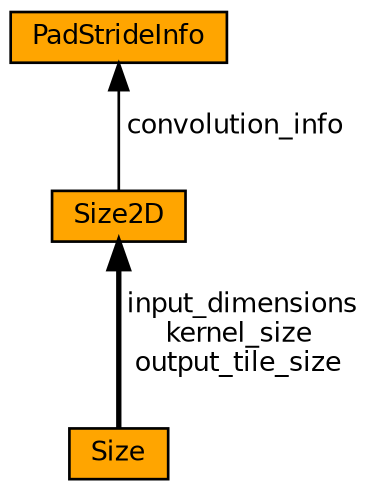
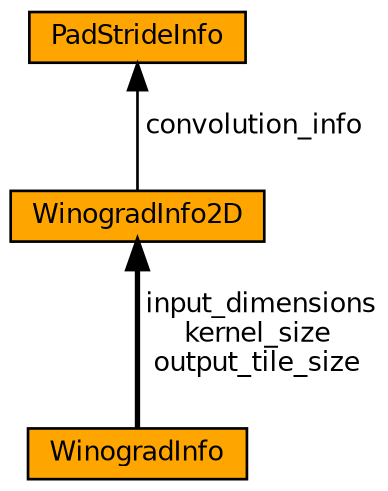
node "Size2D": label "Size2D" -> "WinogradInfo2D"
node "Size": label "Size" -> "WinogradInfo"
